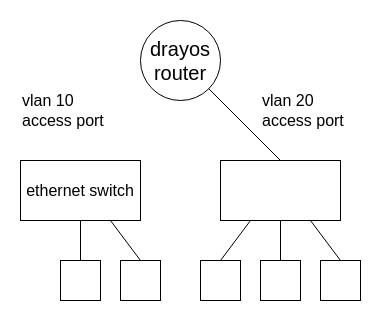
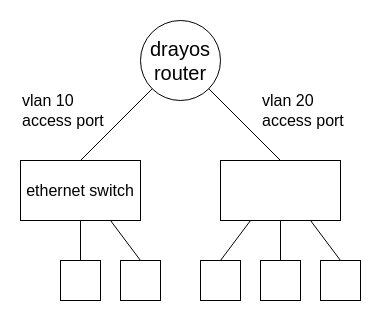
edge "drayos router" -- "ethernet switch": added
